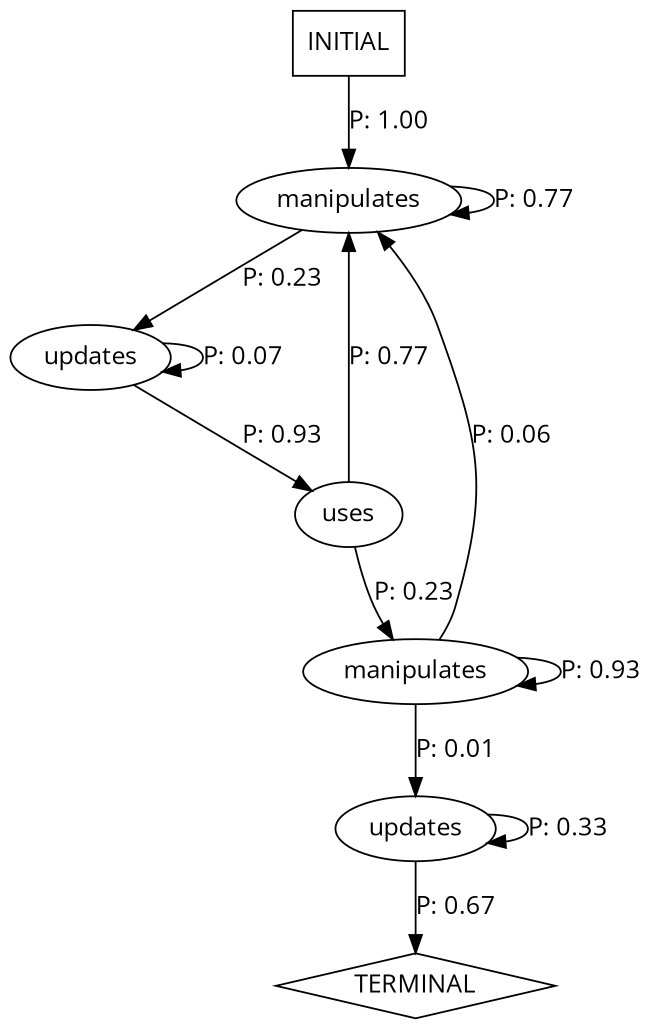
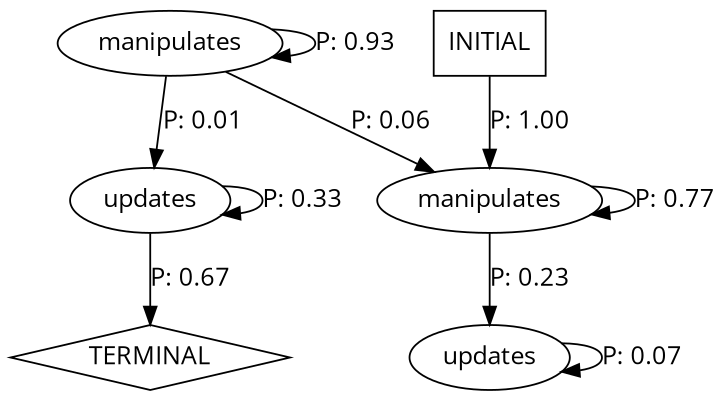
node "uses": removed
